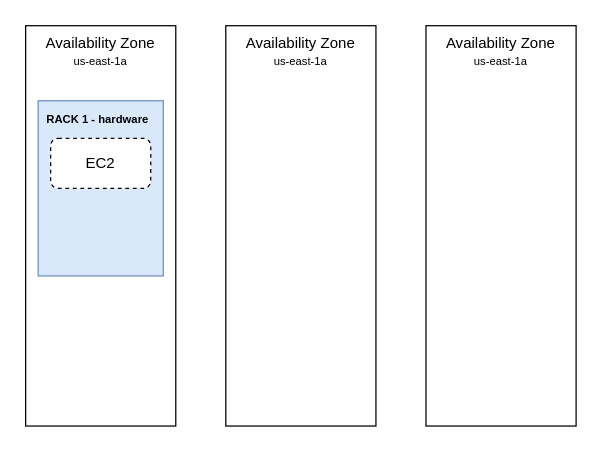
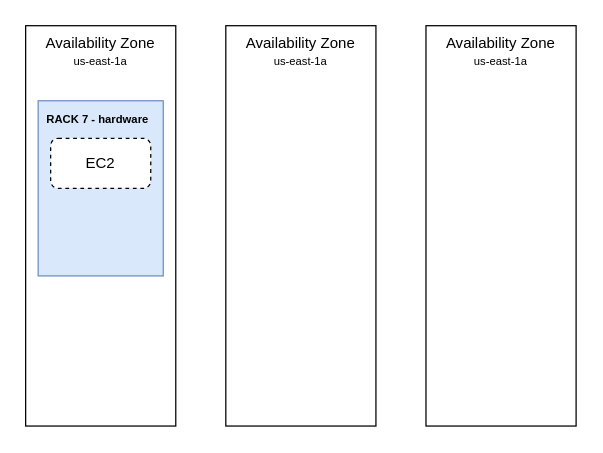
node "RACK 1 - hardware": label "RACK 1 - hardware" -> "RACK 7 - hardware"
